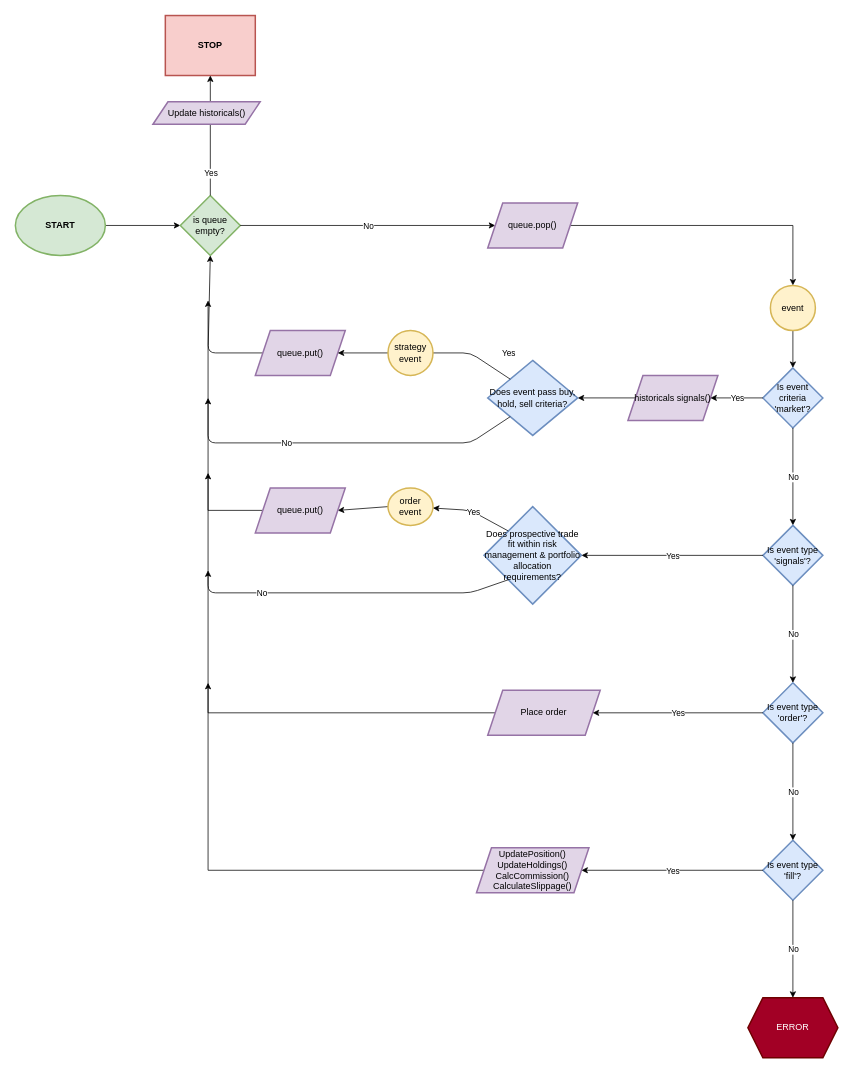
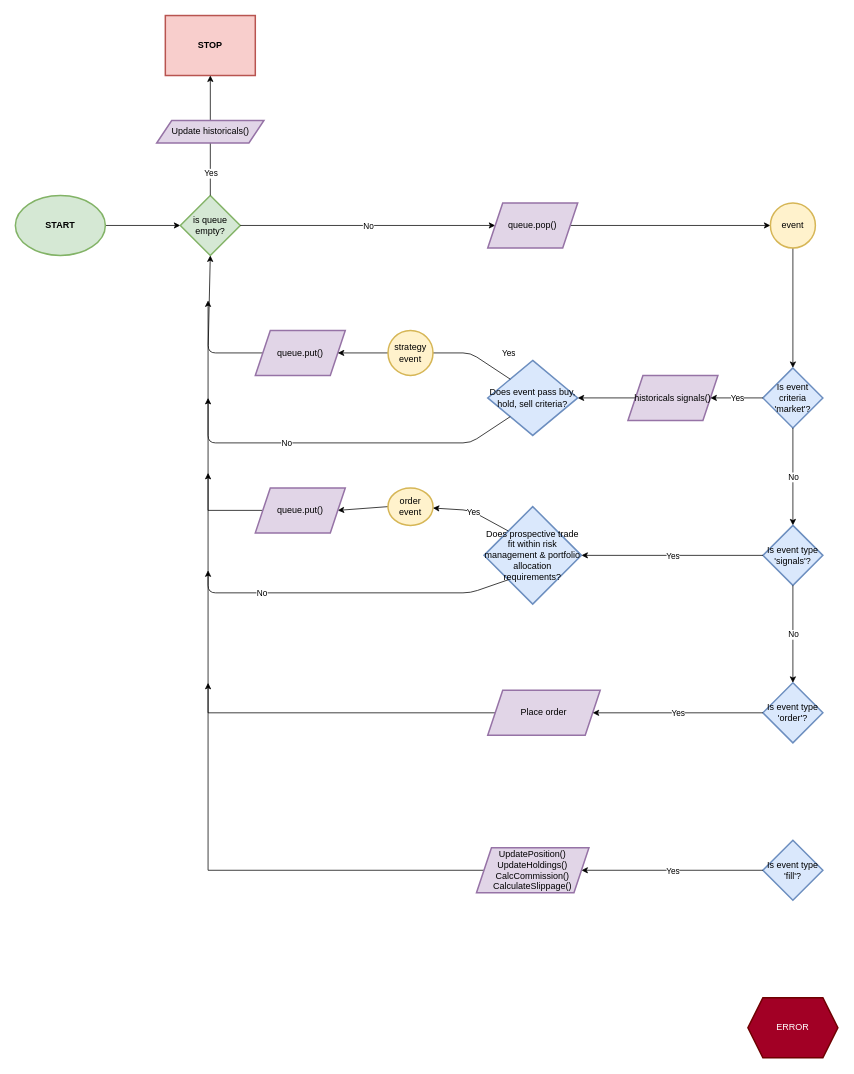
node "Update historicals()": moved (207, 113) -> (210, 132)
node "event": moved (793, 308) -> (793, 225)
edge "Is event type 'order'?" -> "Is event type 'fill'?": removed, label "No"
edge "Is event type 'fill'?" -> "ERROR": removed, label "No"
